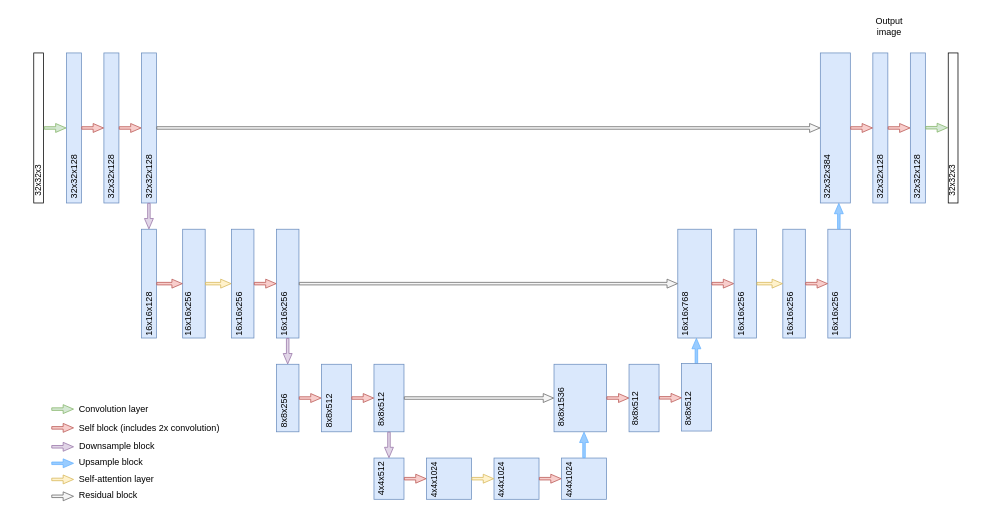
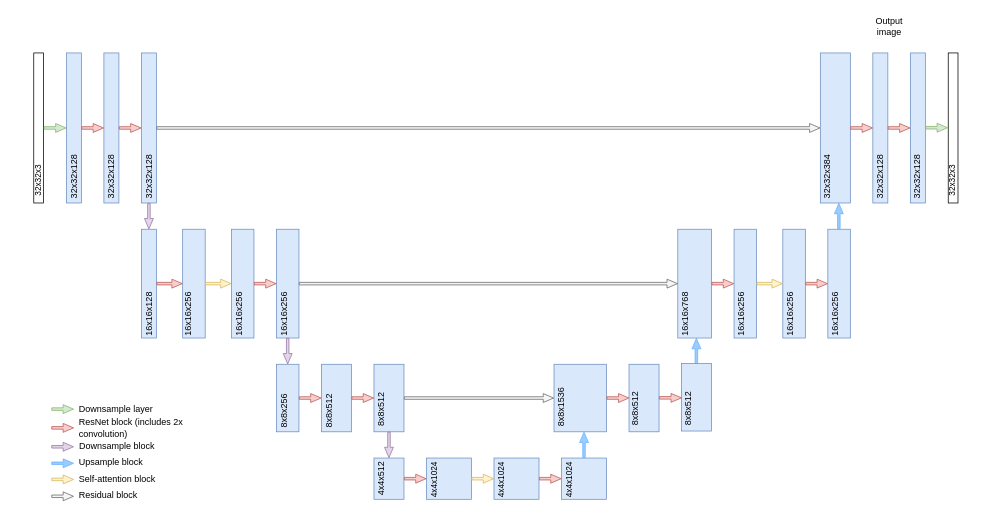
node "Convolution layer": label "Convolution layer" -> "Downsample layer"
node "Self block (includes 2x convolution)": label "Self block (includes 2x convolution)" -> "ResNet block (includes 2x convolution)"
node "Self-attention layer": label "Self-attention layer" -> "Self-attention block"
